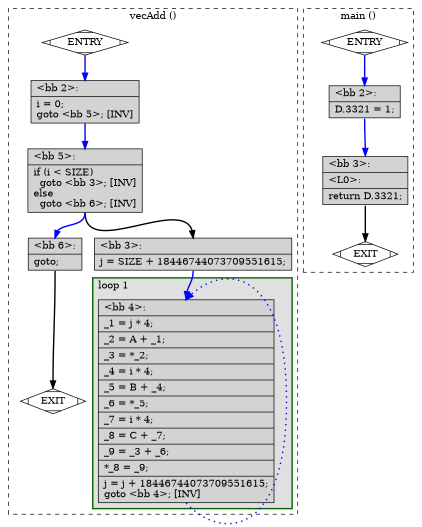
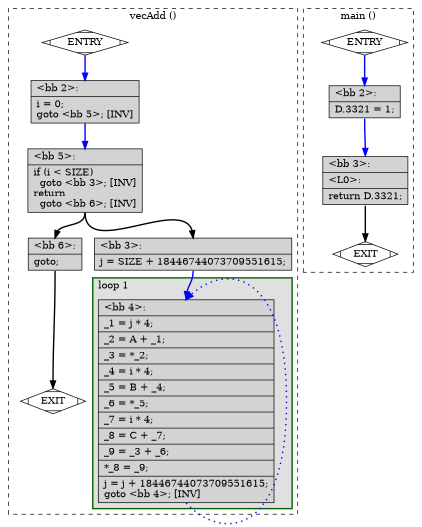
node "<bb 5>:": text "else" -> "return"
edge "<bb 5>:" -> "<bb 6>:": color blue -> black
